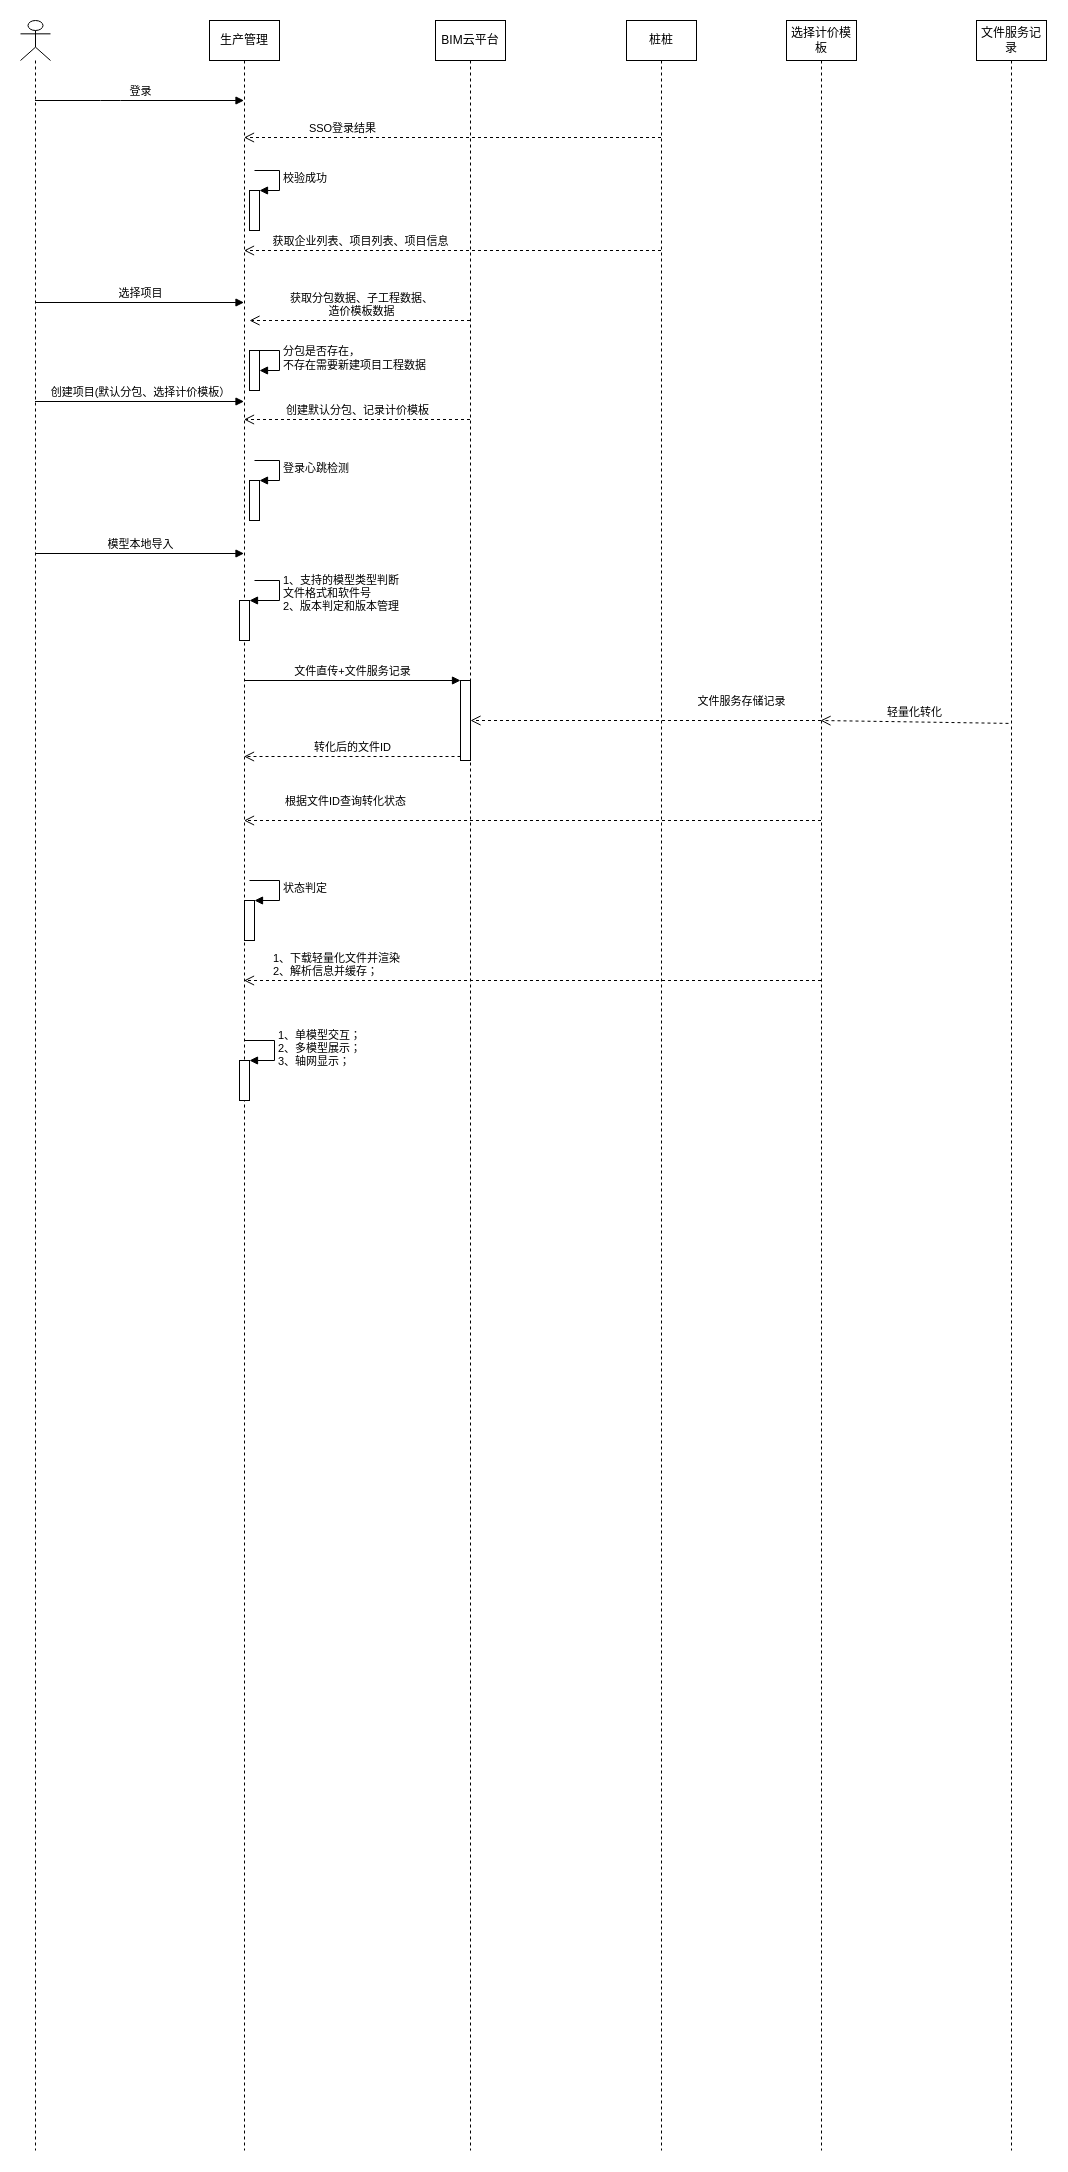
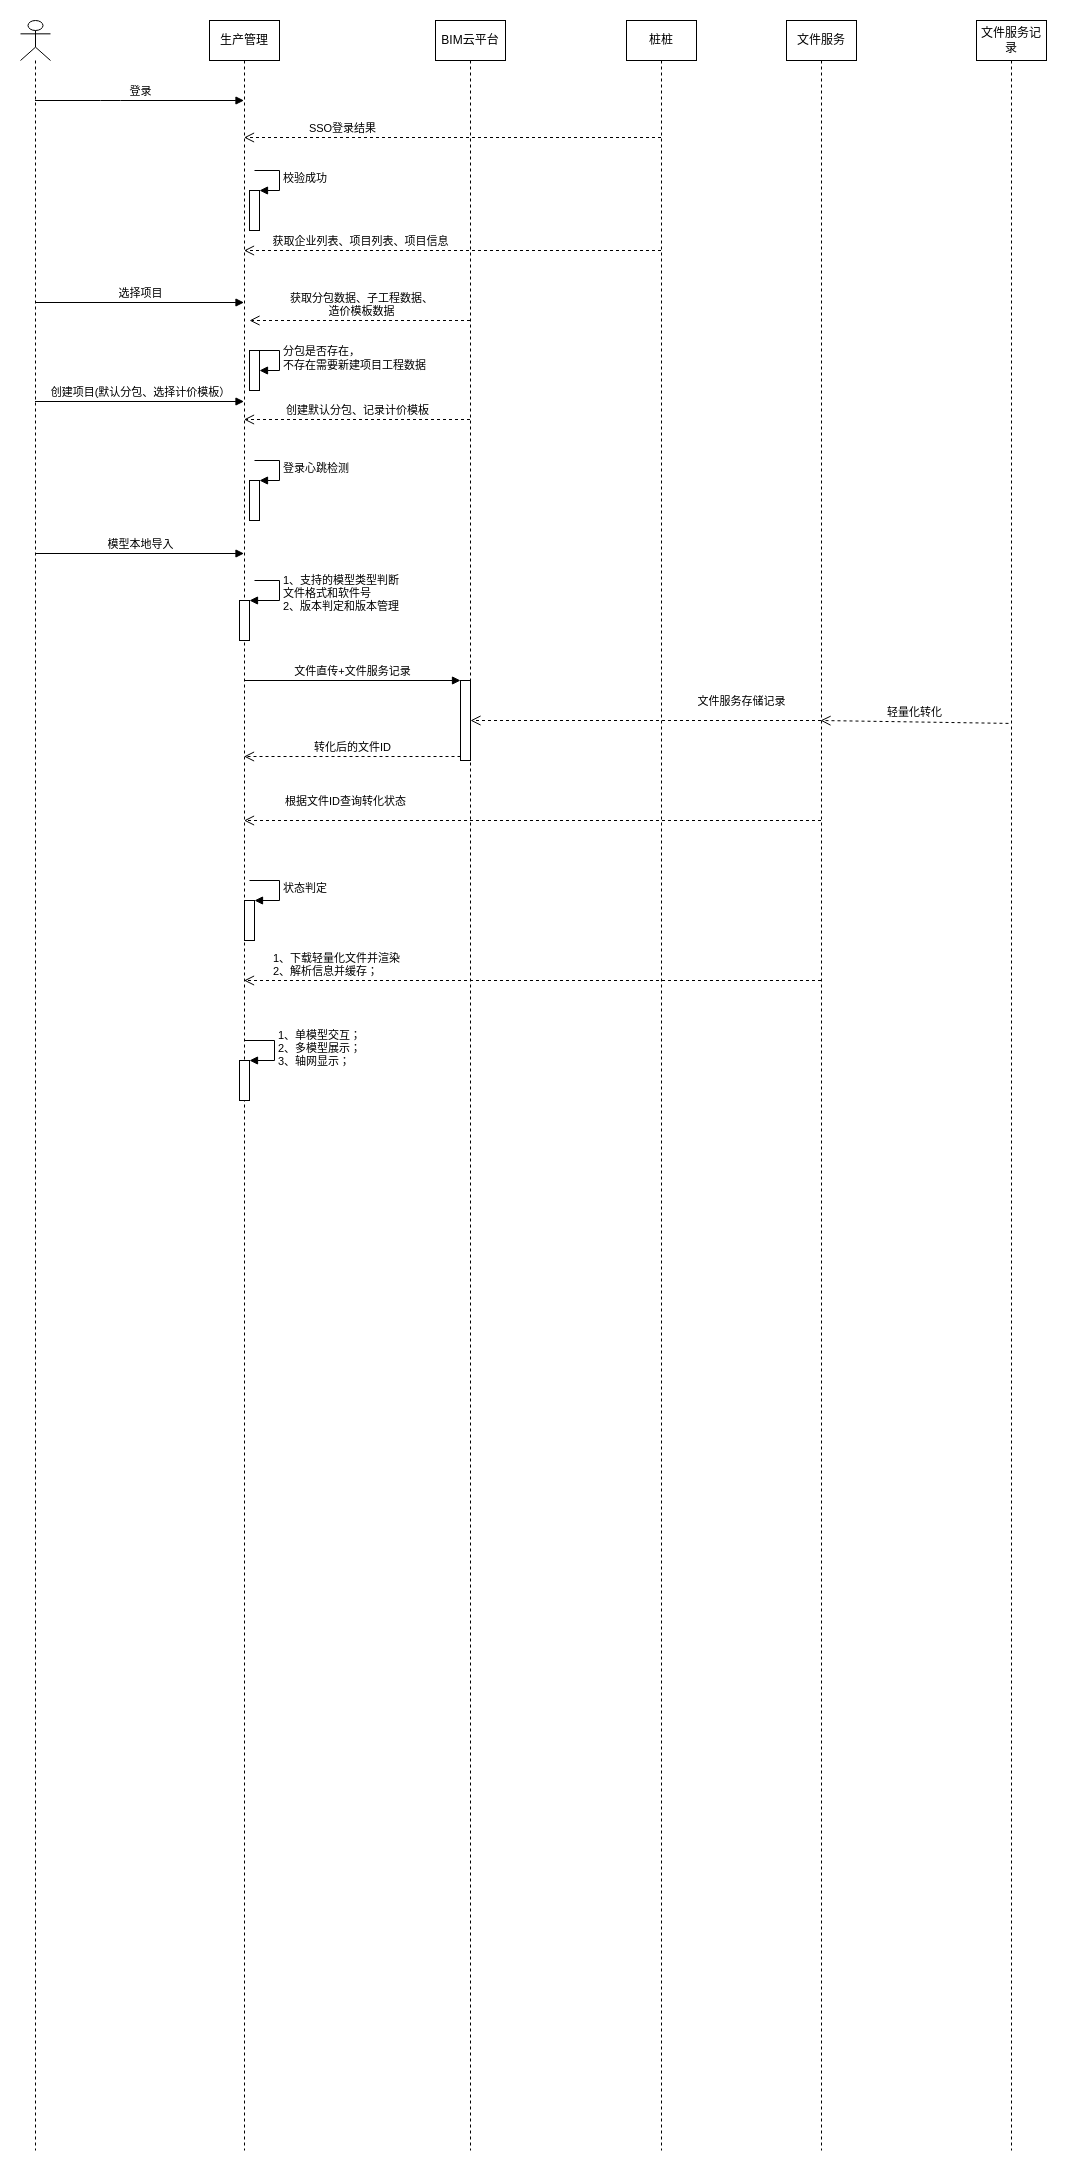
node "选择计价模板": label "选择计价模板" -> "文件服务"
